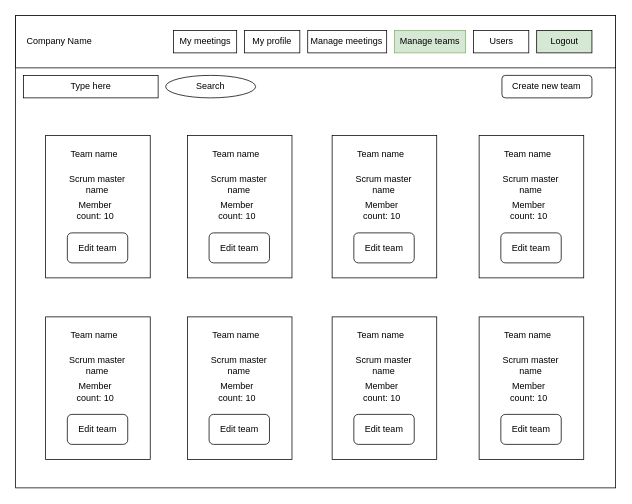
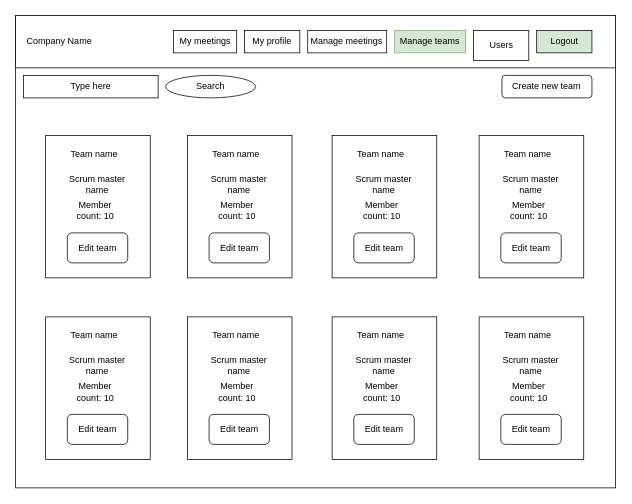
node "Users": size 55x23 -> 55x30
